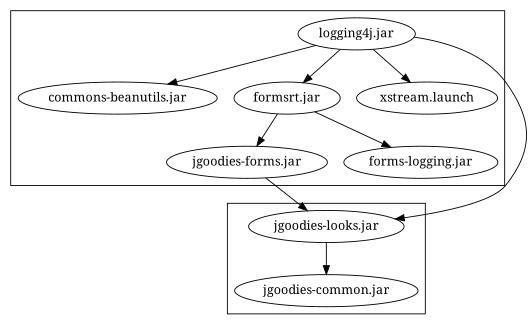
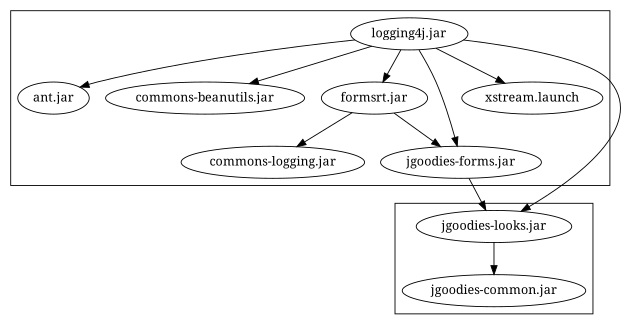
edge "logging4j.jar" -> "jgoodies-forms.jar": added
node "ant.jar": added
node "forms-logging.jar": label "forms-logging.jar" -> "commons-logging.jar"
